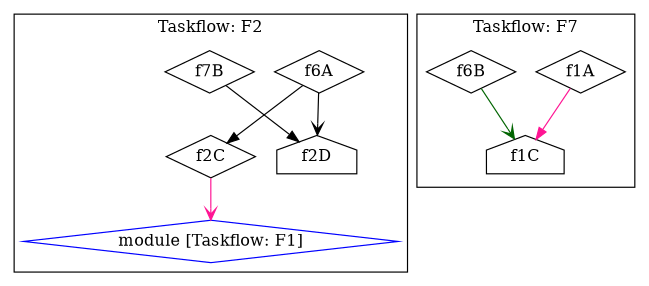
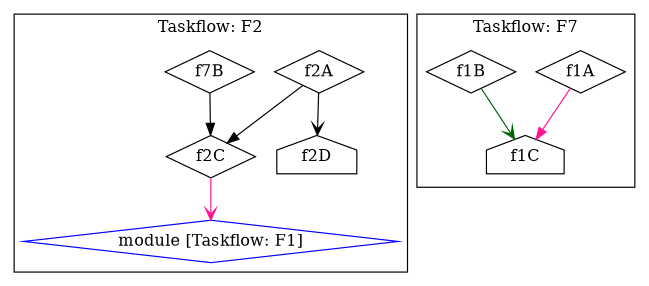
node "f6A": label "f6A" -> "f2A"
node "f6B": label "f6B" -> "f1B"
edge "f7B" -> "f2D": now "f7B" -> "f2C"
